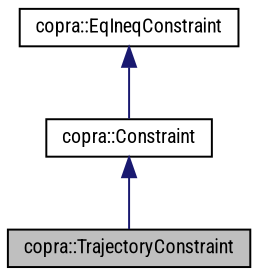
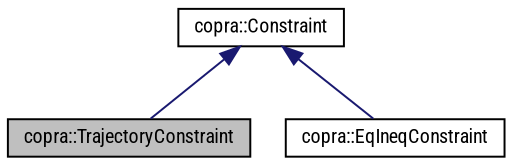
edge "copra::Constraint" -> "copra::EqIneqConstraint": reversed
